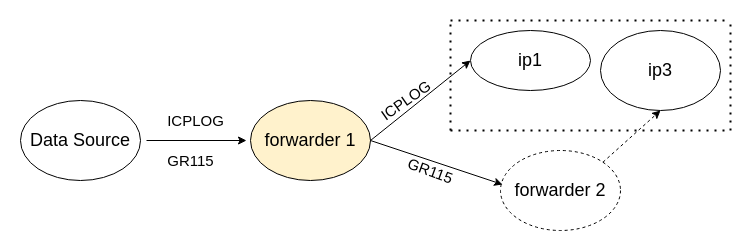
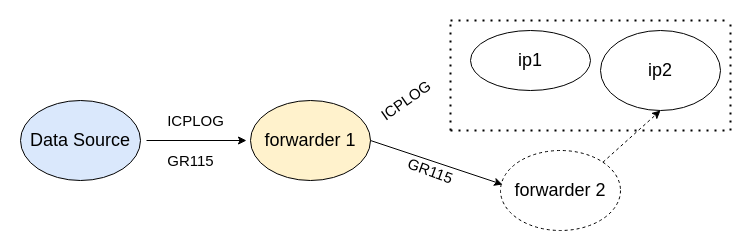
node "ip3": label "ip3" -> "ip2"
edge "forwarder 1" -> "ip1": removed
node "Data Source": fillcolor #ffffff -> #dae8fc
